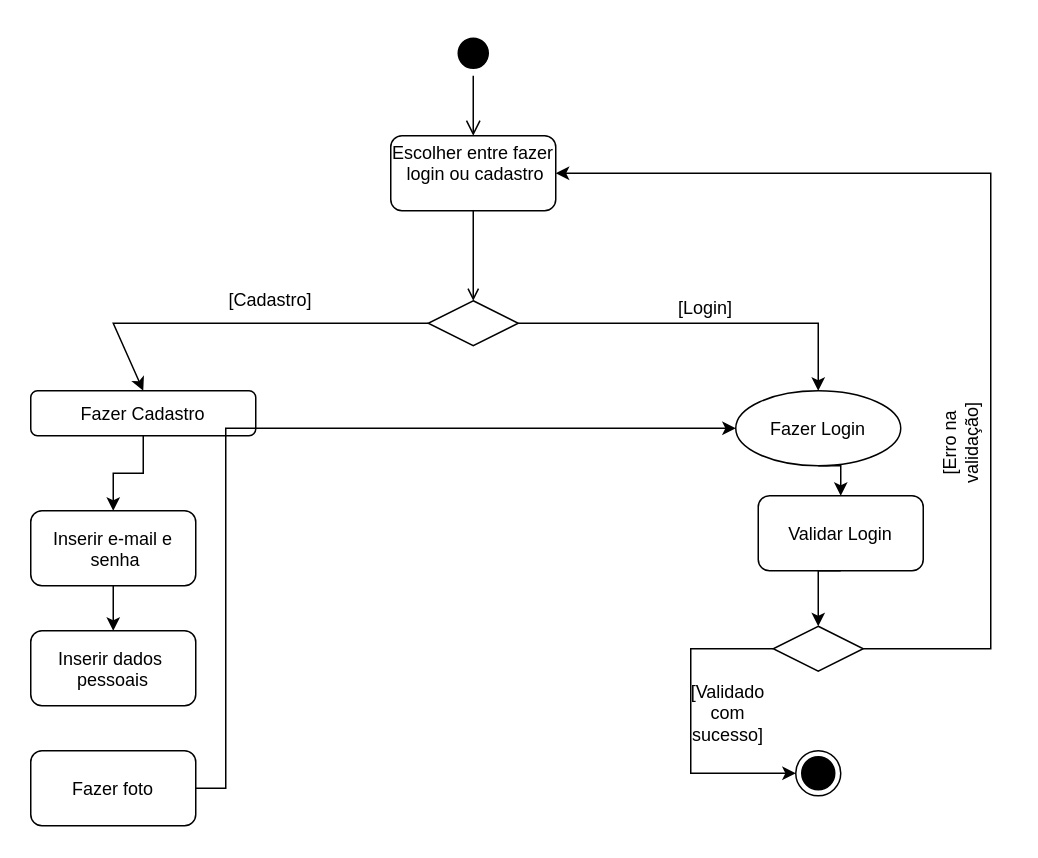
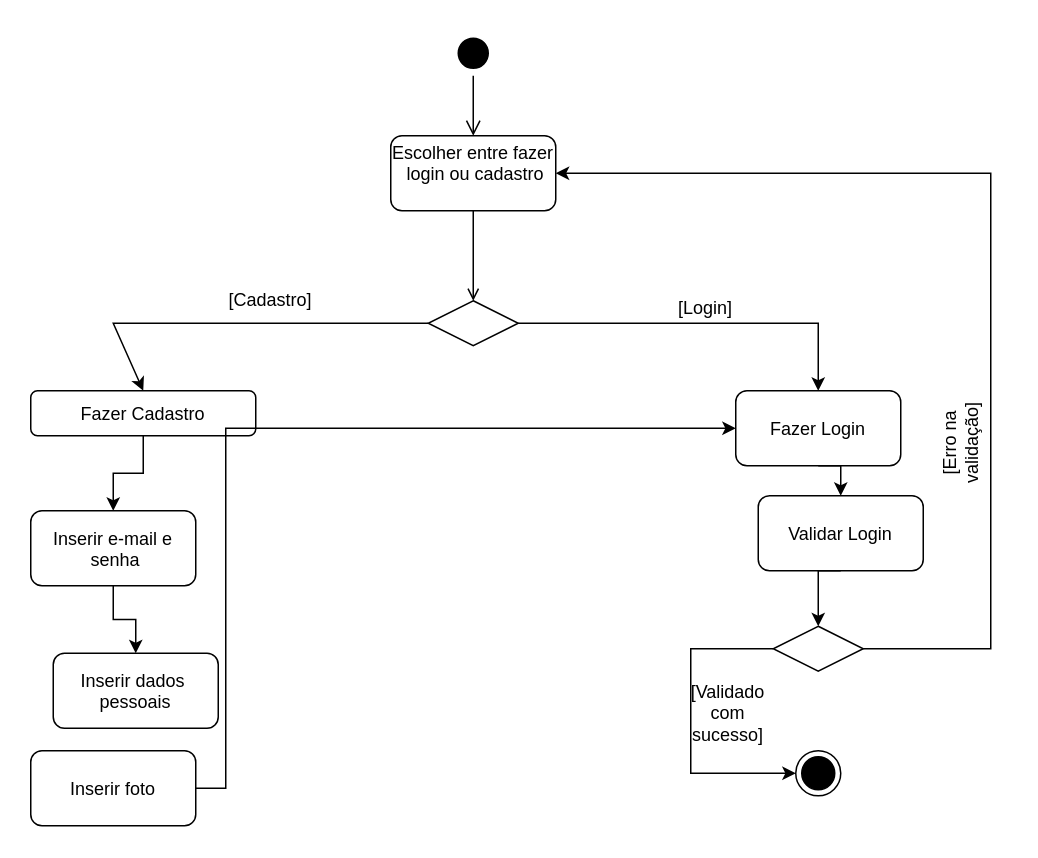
node "Fazer Login": shape ellipse -> rounded rectangle
node "Inserir dados pessoais": moved (113, 668) -> (136, 691)
node "Fazer foto": label "Fazer foto" -> "Inserir foto"
